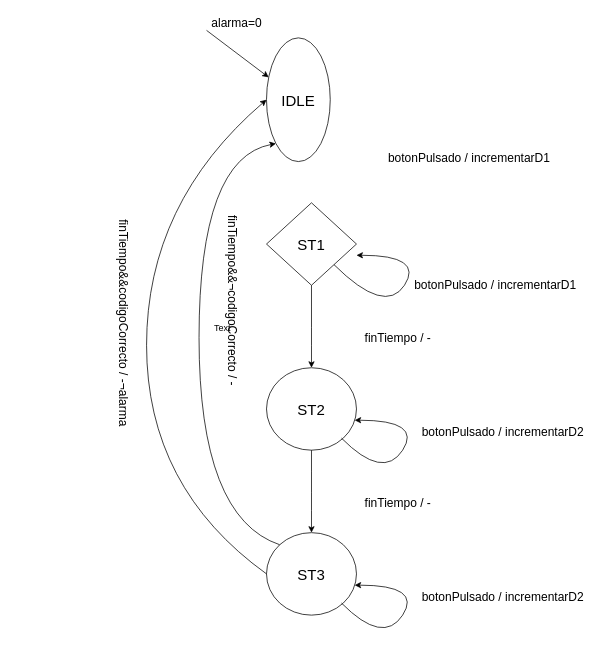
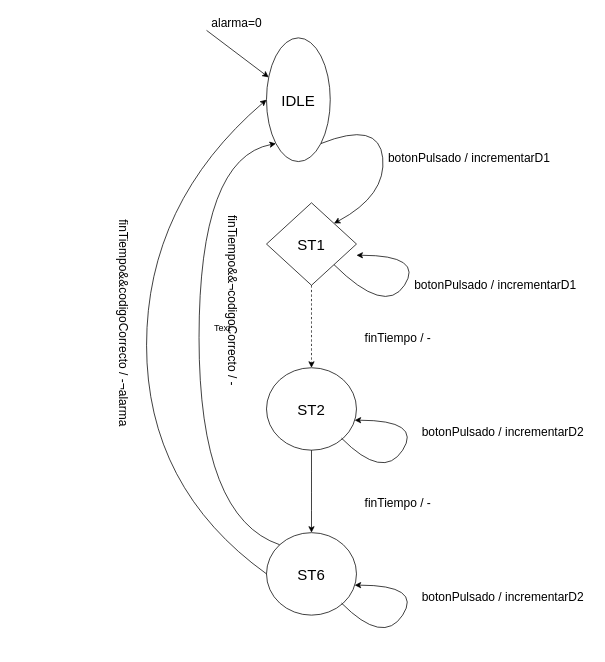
edge "IDLE" -> "ST1": added
edge "ST1" -> "ST2": style solid -> dashed
node "ST3": label "ST3" -> "ST6"
